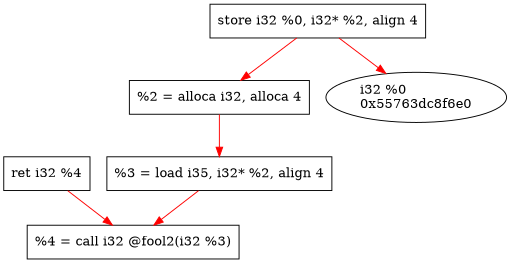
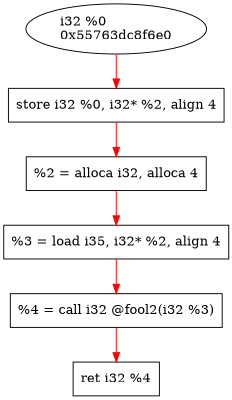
edge "store i32 %0, i32* %2, align 4" -> "i32 %0 0x55763dc8f6e0": reversed
edge "ret i32 %4" -> "%4 = call i32 @fool2(i32 %3)": reversed
